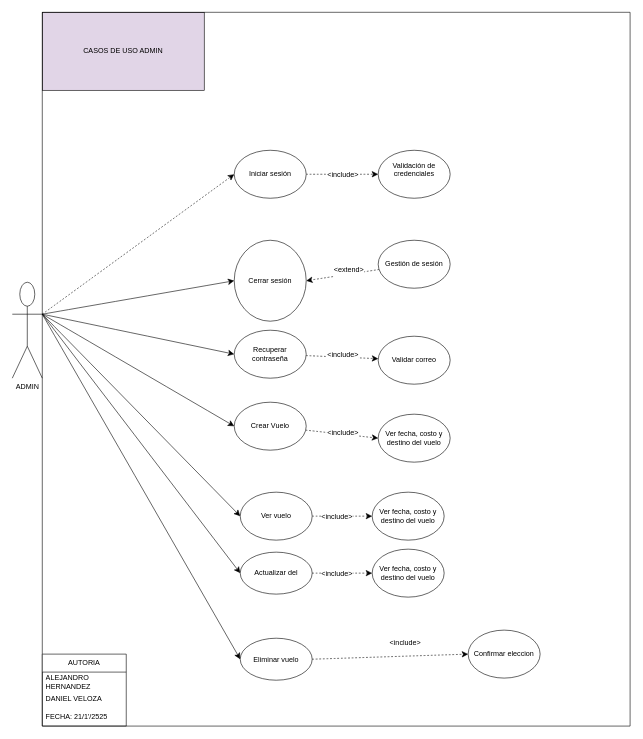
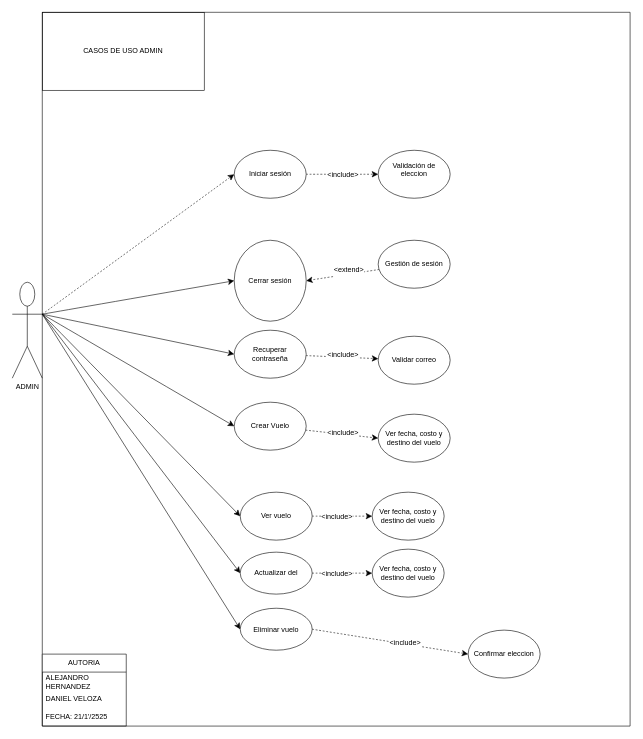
node "CASOS DE USO ADMIN": fillcolor #e1d5e7 -> #ffffff
node "Validación de credenciales": label "Validación de credenciales" -> "Validación de eleccion"
node "Eliminar vuelo": moved (276, 659) -> (276, 629)
